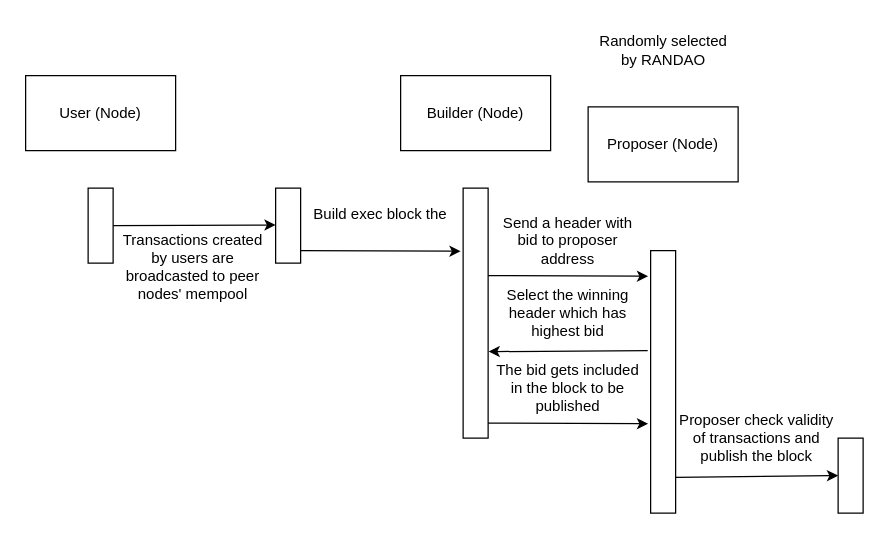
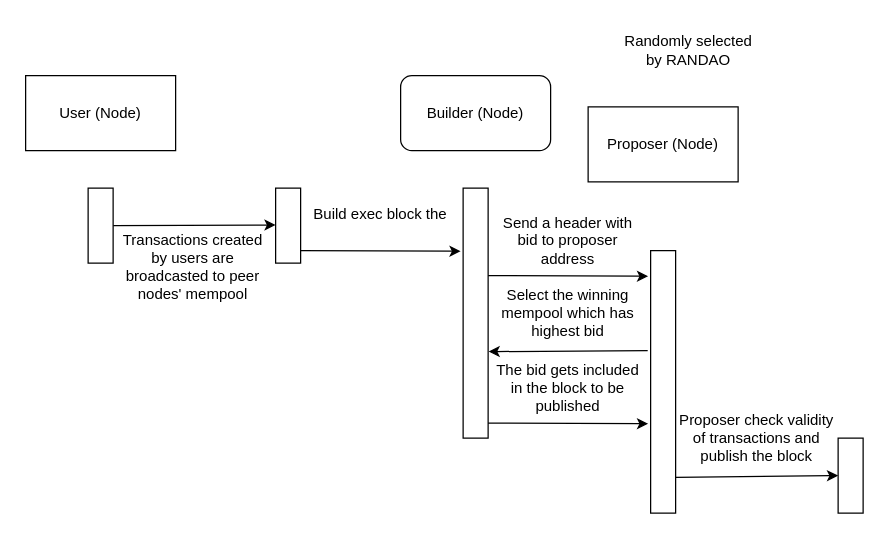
node "Randomly selected by RANDAO": moved (663, 51) -> (688, 51)
node "Builder (Node)": shape rectangle -> rounded rectangle
node "Select the winning header which has highest bid": label "Select the winning header which has highest bid" -> "Select the winning mempool which has highest bid"
